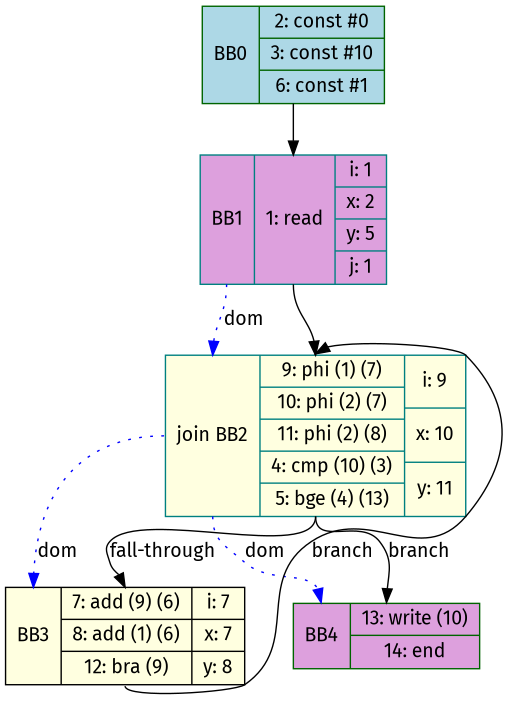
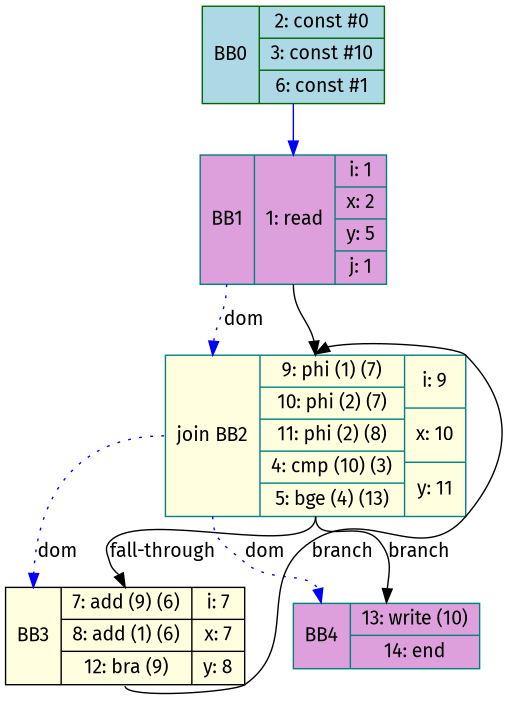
edge "BB0" -> "BB1": color black -> blue
node "BB4": color darkgreen -> teal
